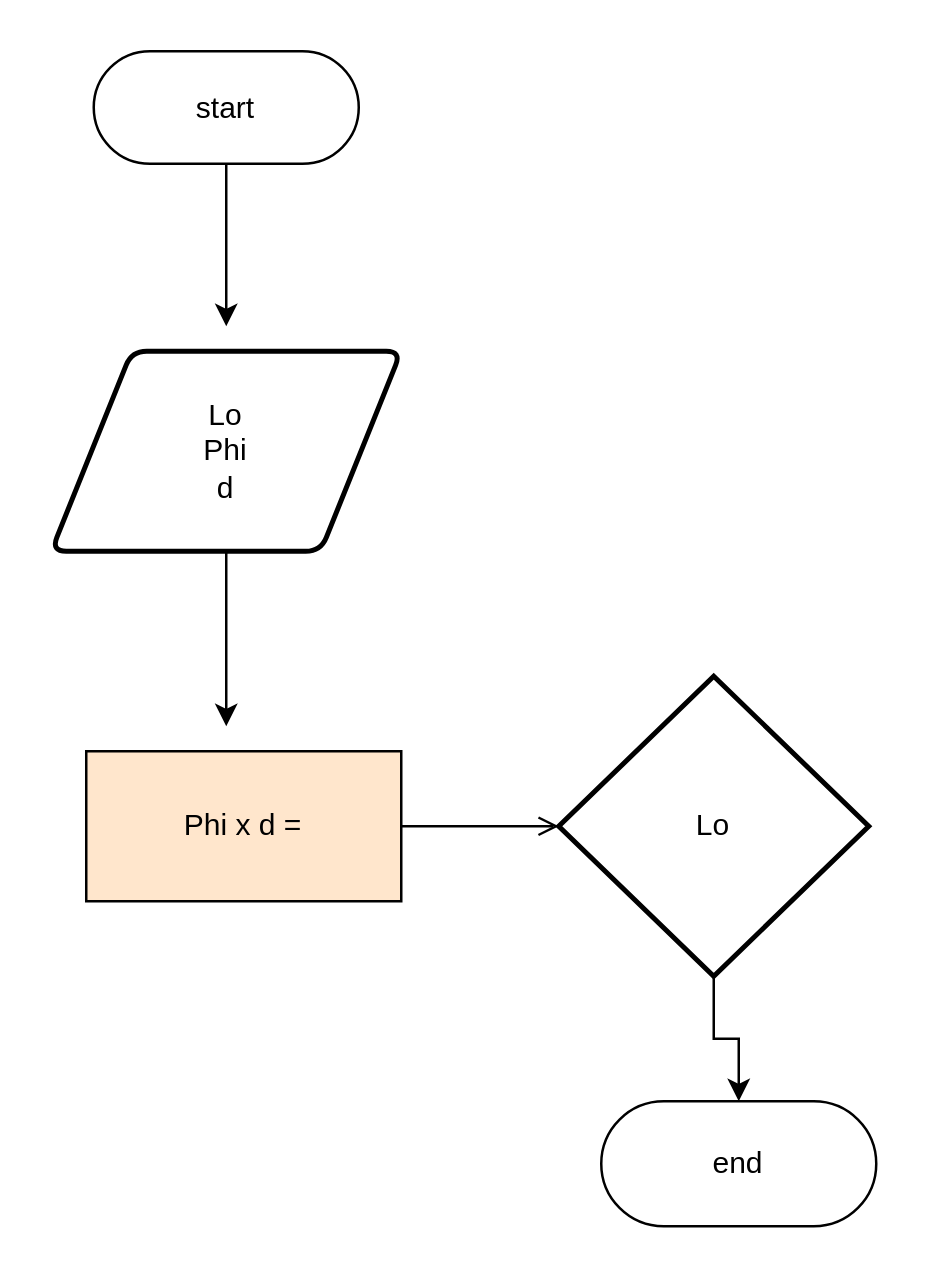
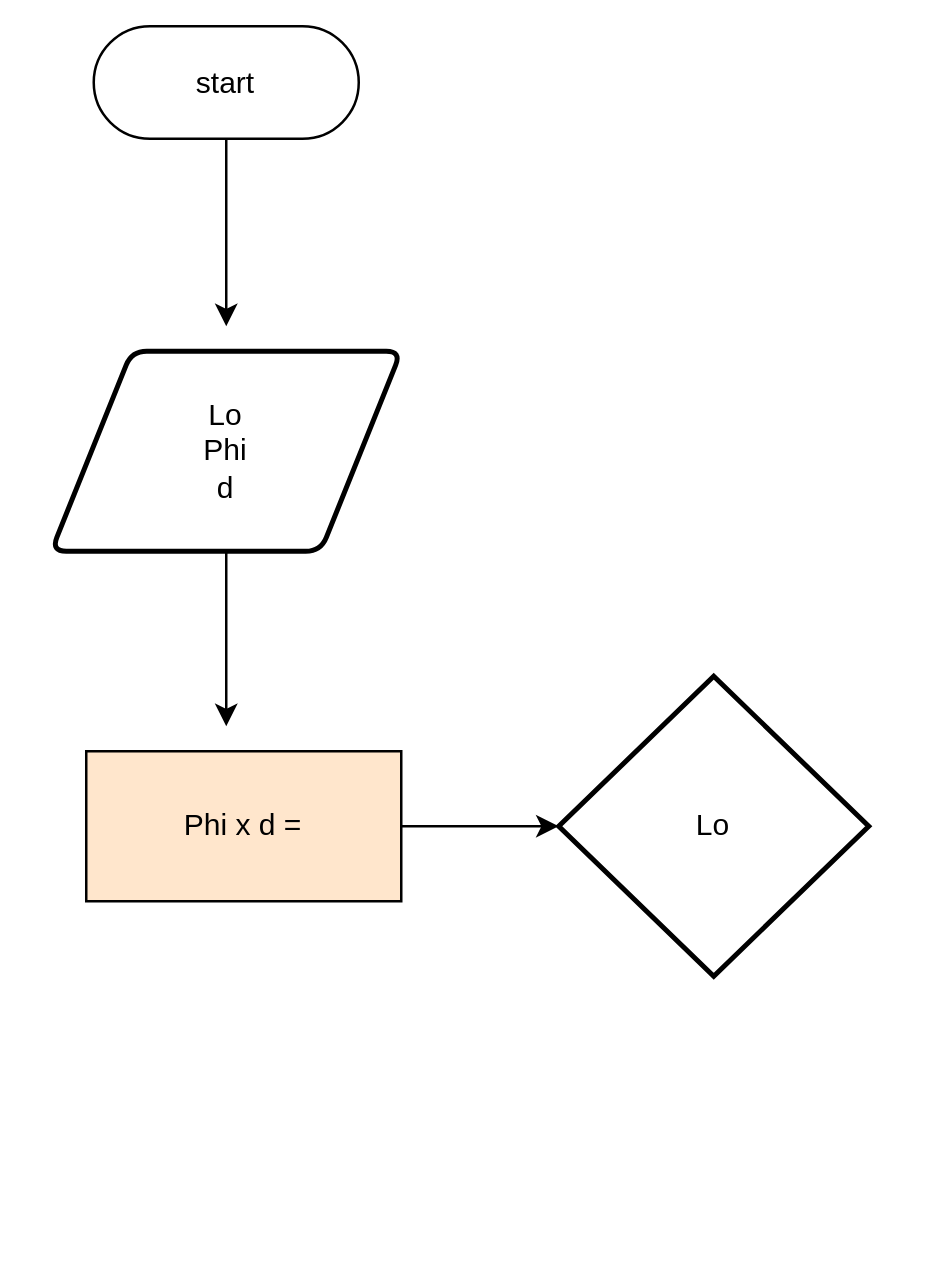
node "start": moved (226, 108) -> (226, 83)
edge "Phi x d =" -> "Lo": arrowhead open -> classic
edge "Lo" -> "end": removed
node "end": removed
